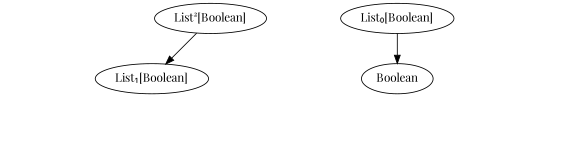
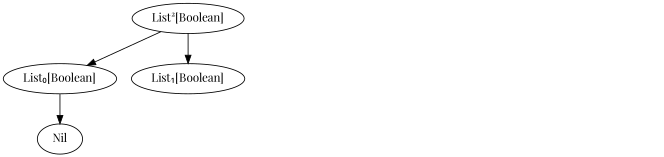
edge "List²[Boolean]" -> "List₀[Boolean]": added
node "Boolean": label "Boolean" -> "Nil"
